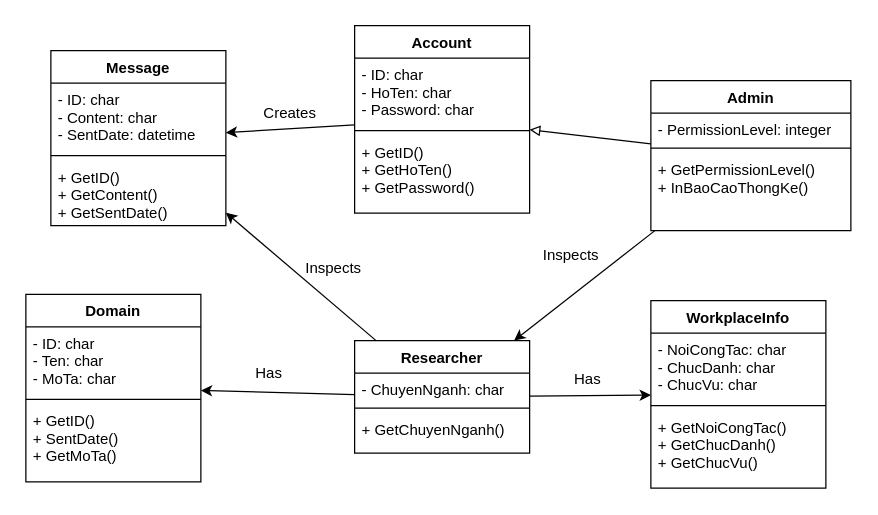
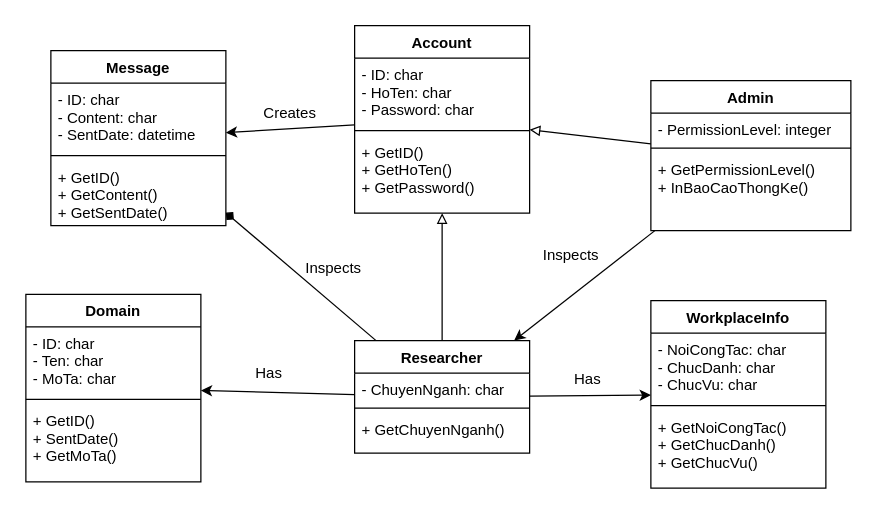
edge "Researcher" -> "Message": arrowhead classic -> diamond
edge "Researcher" -> "Account": added
